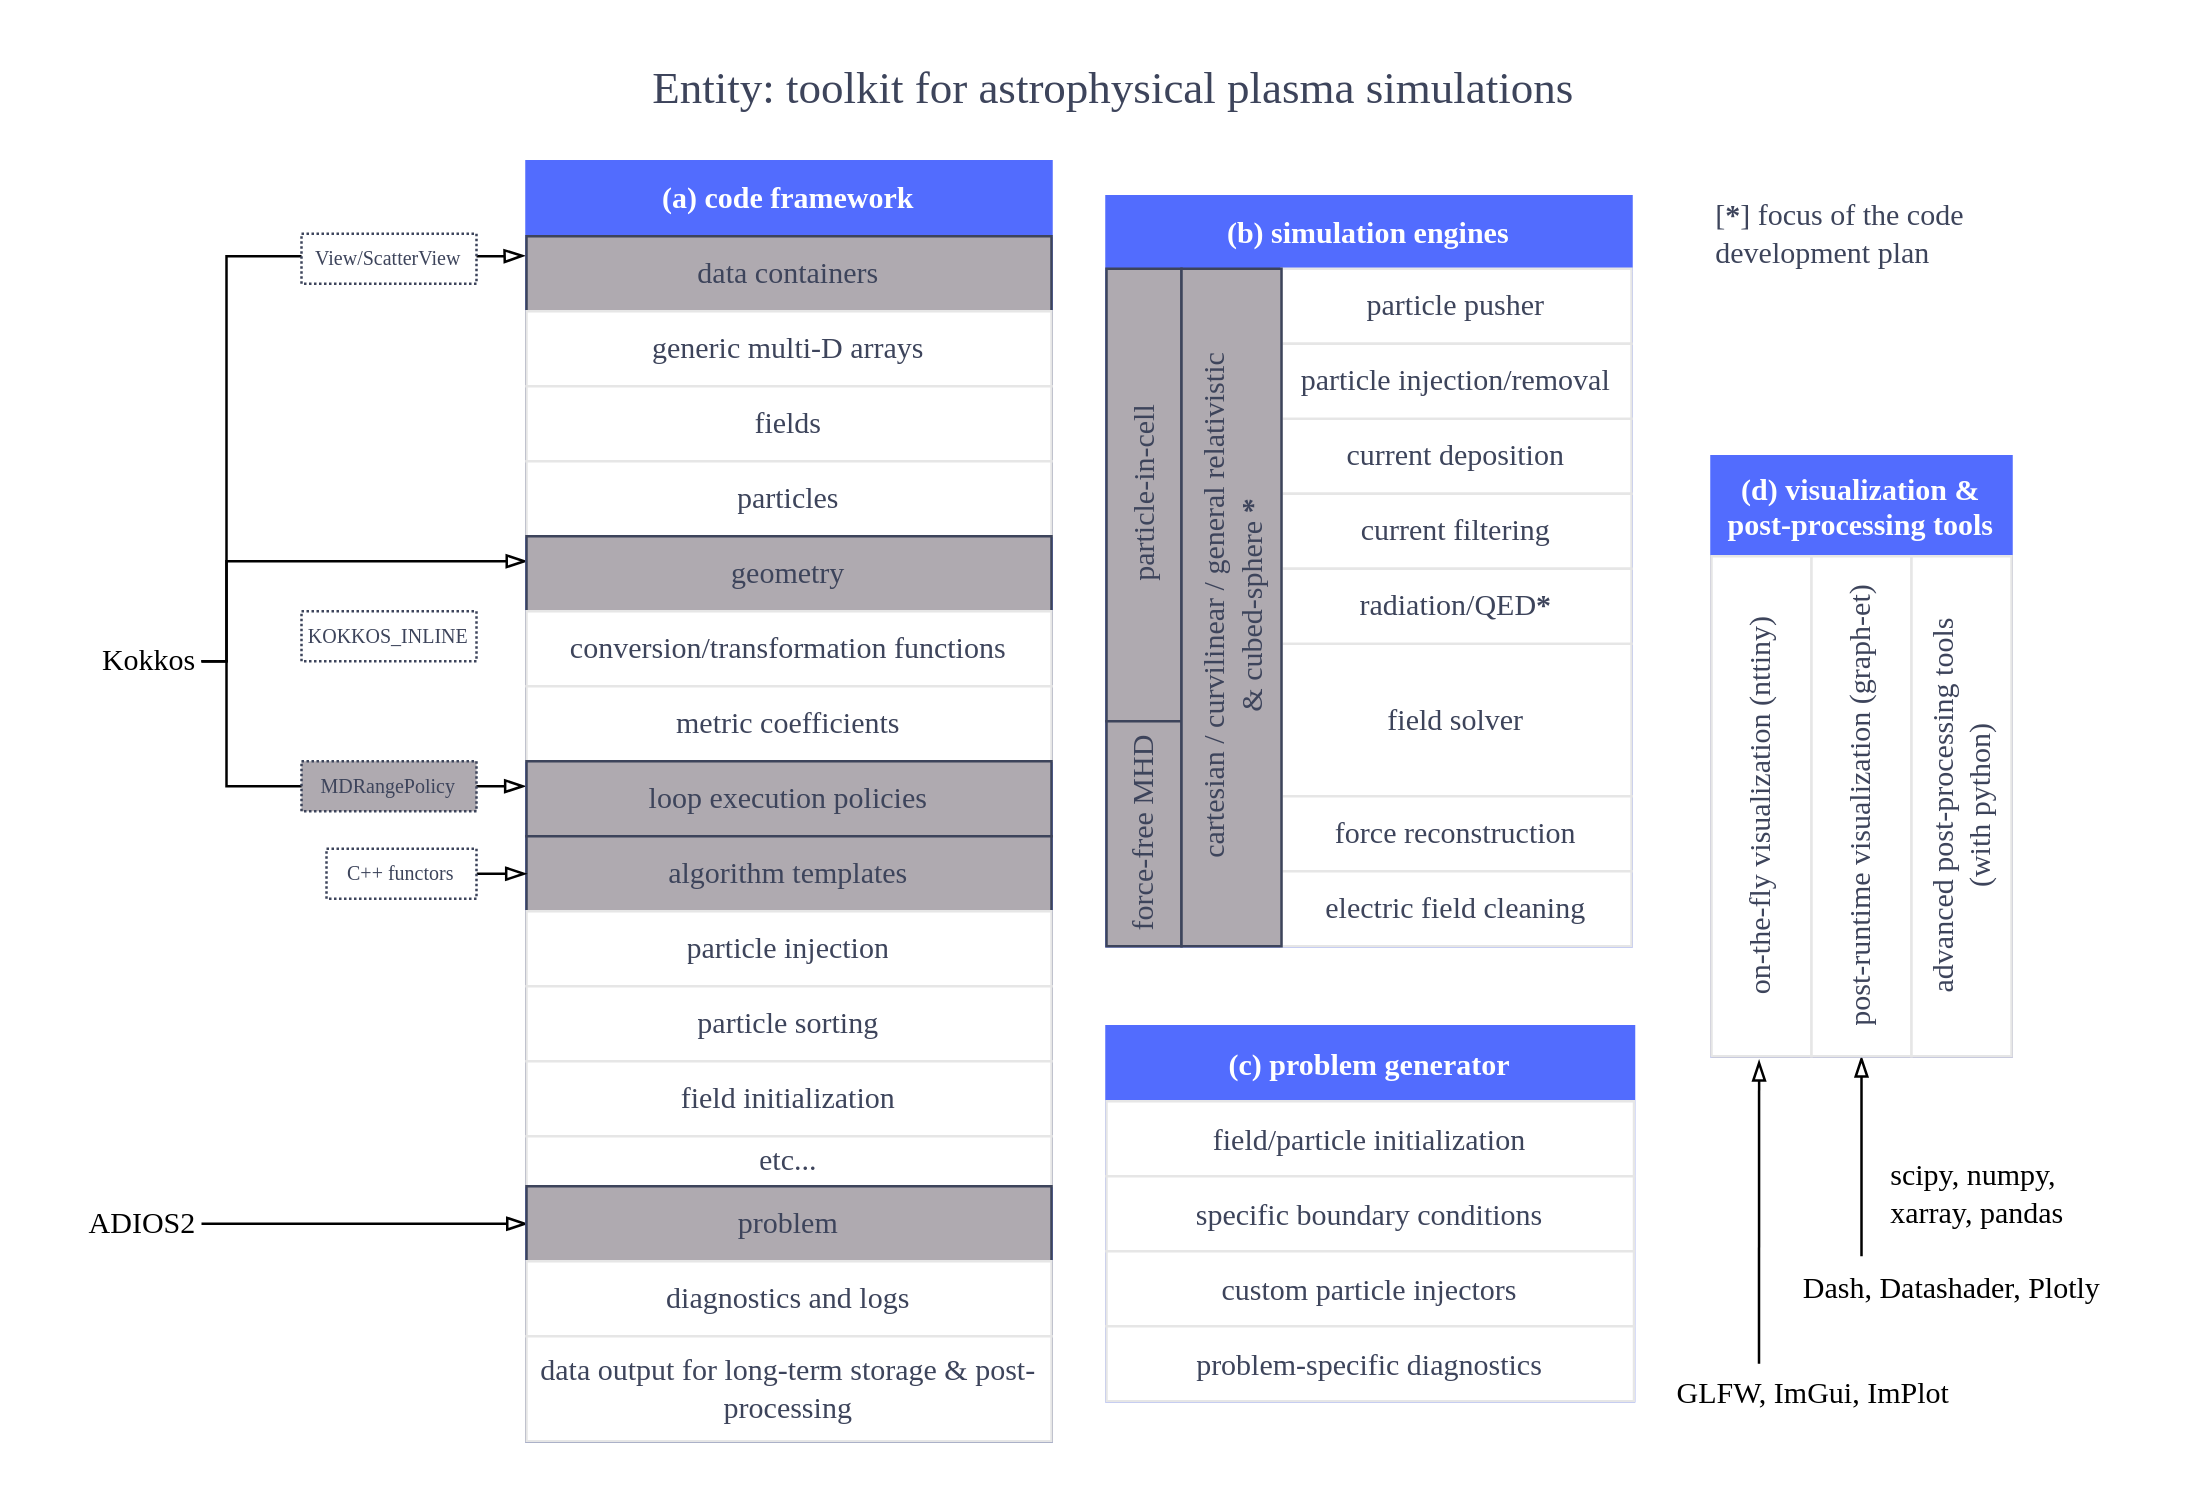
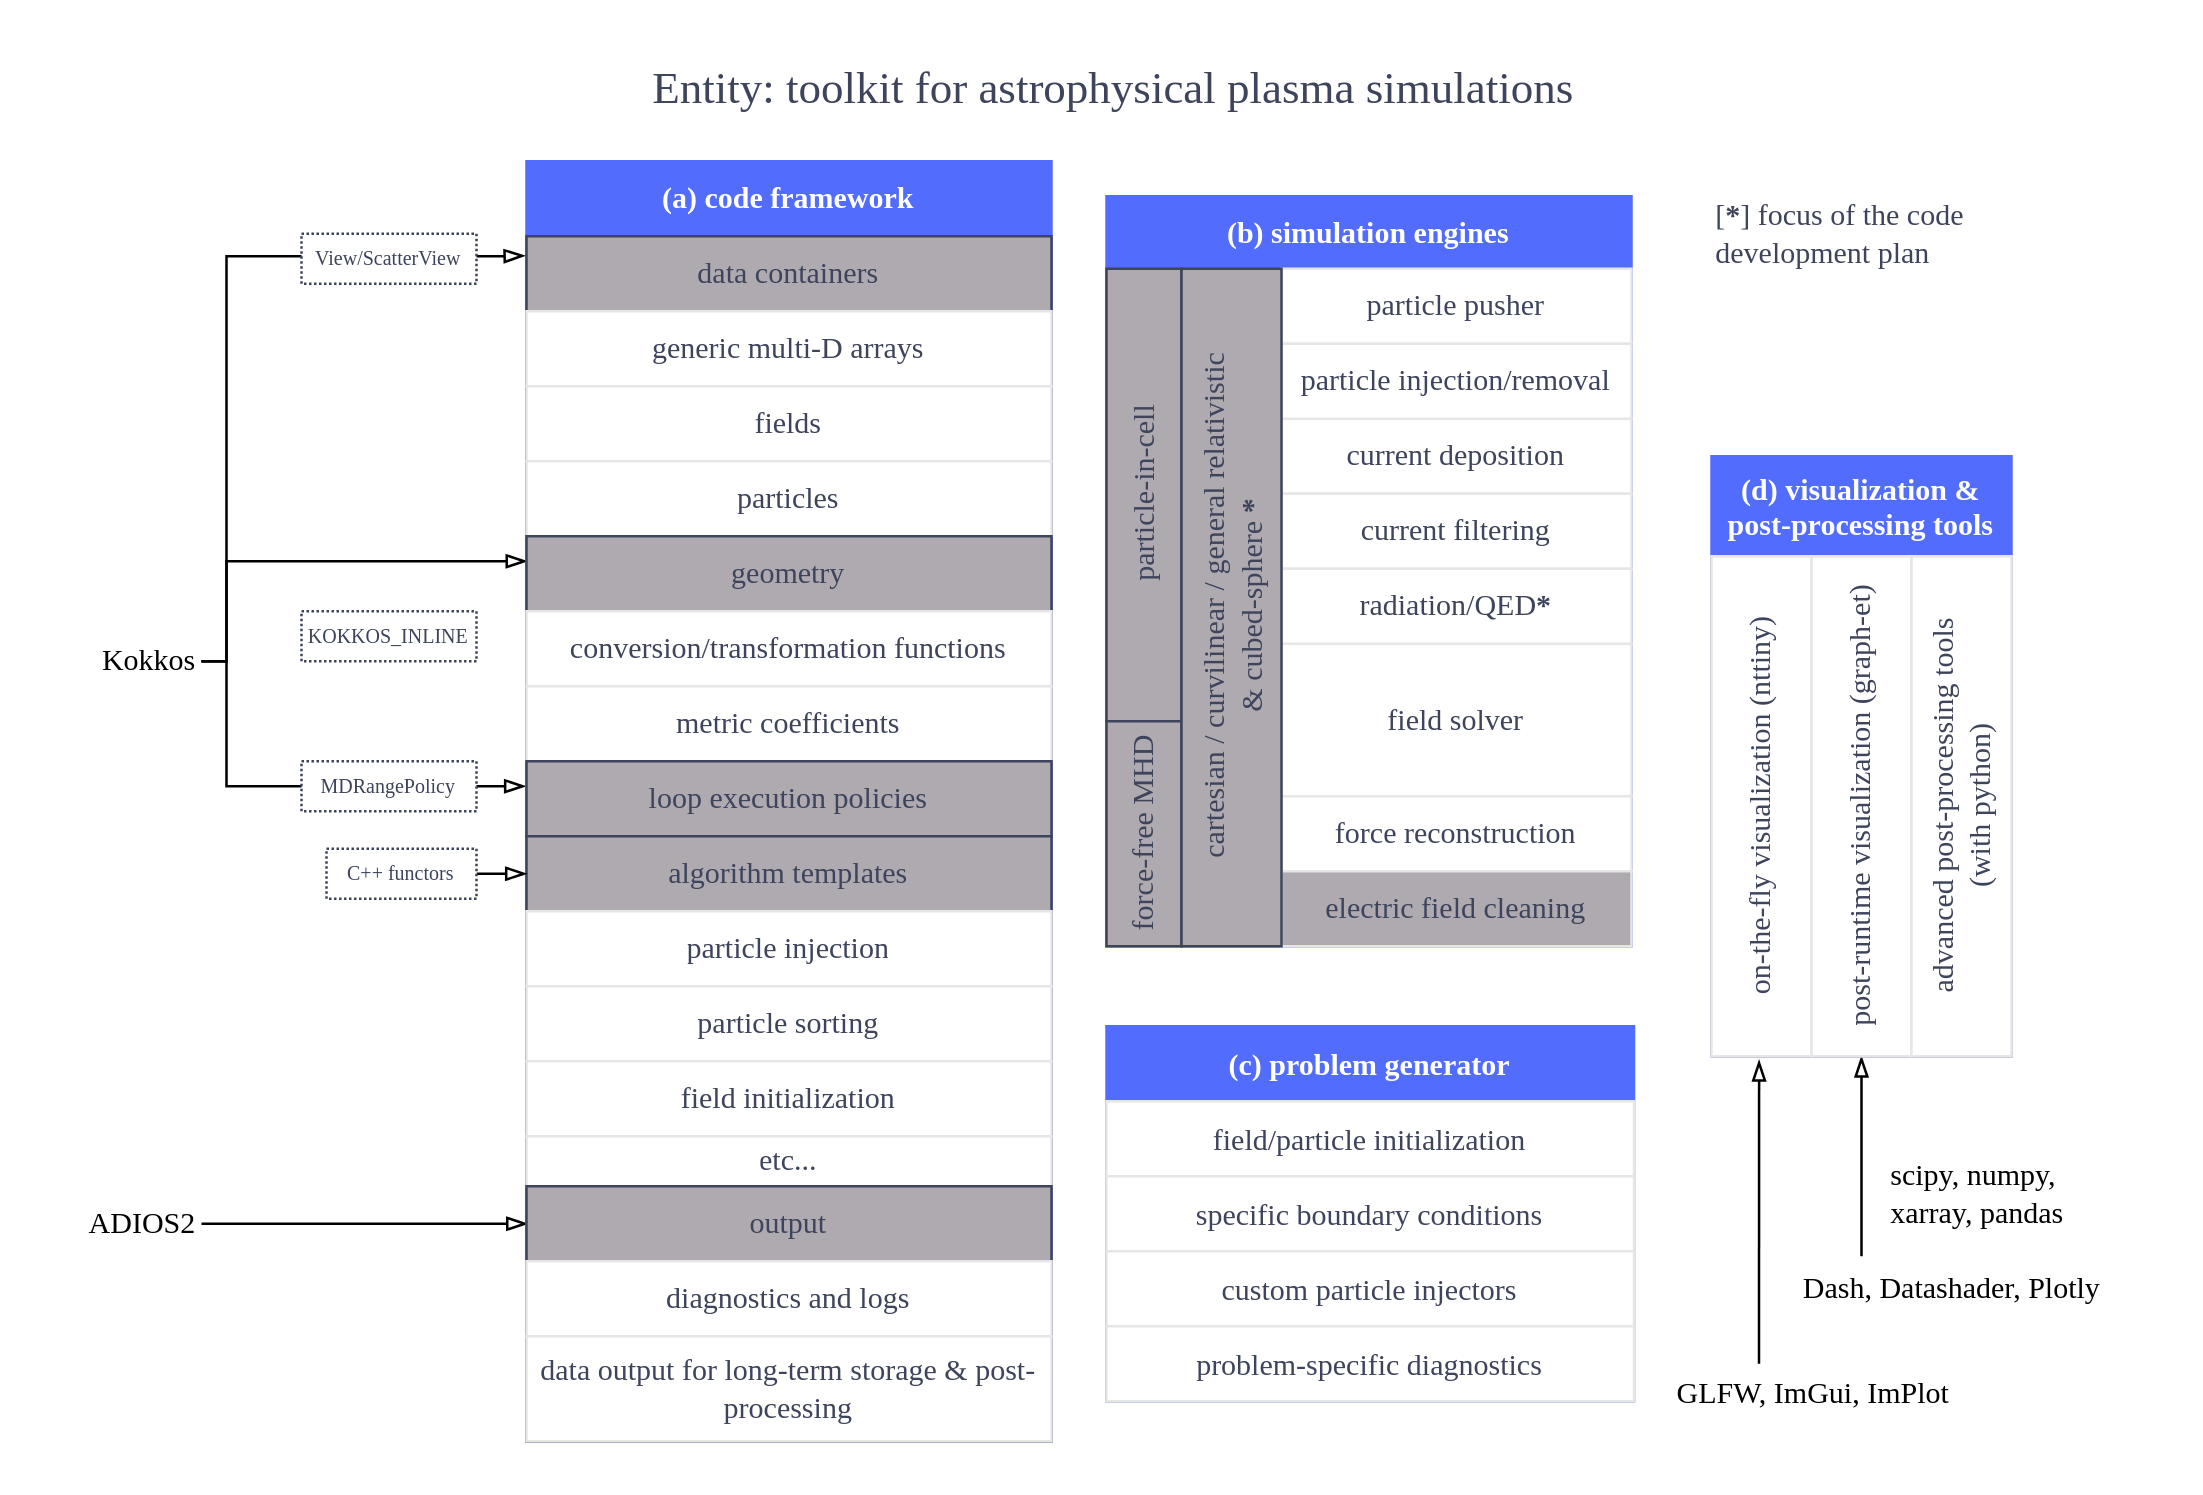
node "MDRangePolicy": fillcolor #afaab0 -> #ffffff
node "electric field cleaning": fillcolor #ffffff -> #afaab0
node "problem": label "problem" -> "output"
